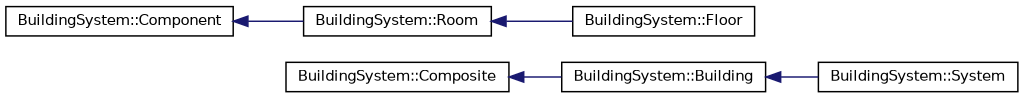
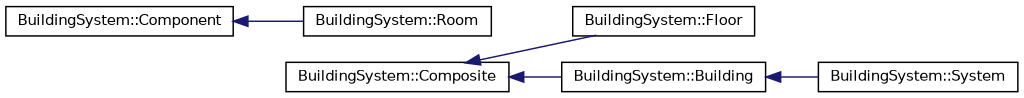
edge "BuildingSystem::Floor" -> "BuildingSystem::Room": now "BuildingSystem::Floor" -> "BuildingSystem::Composite"
